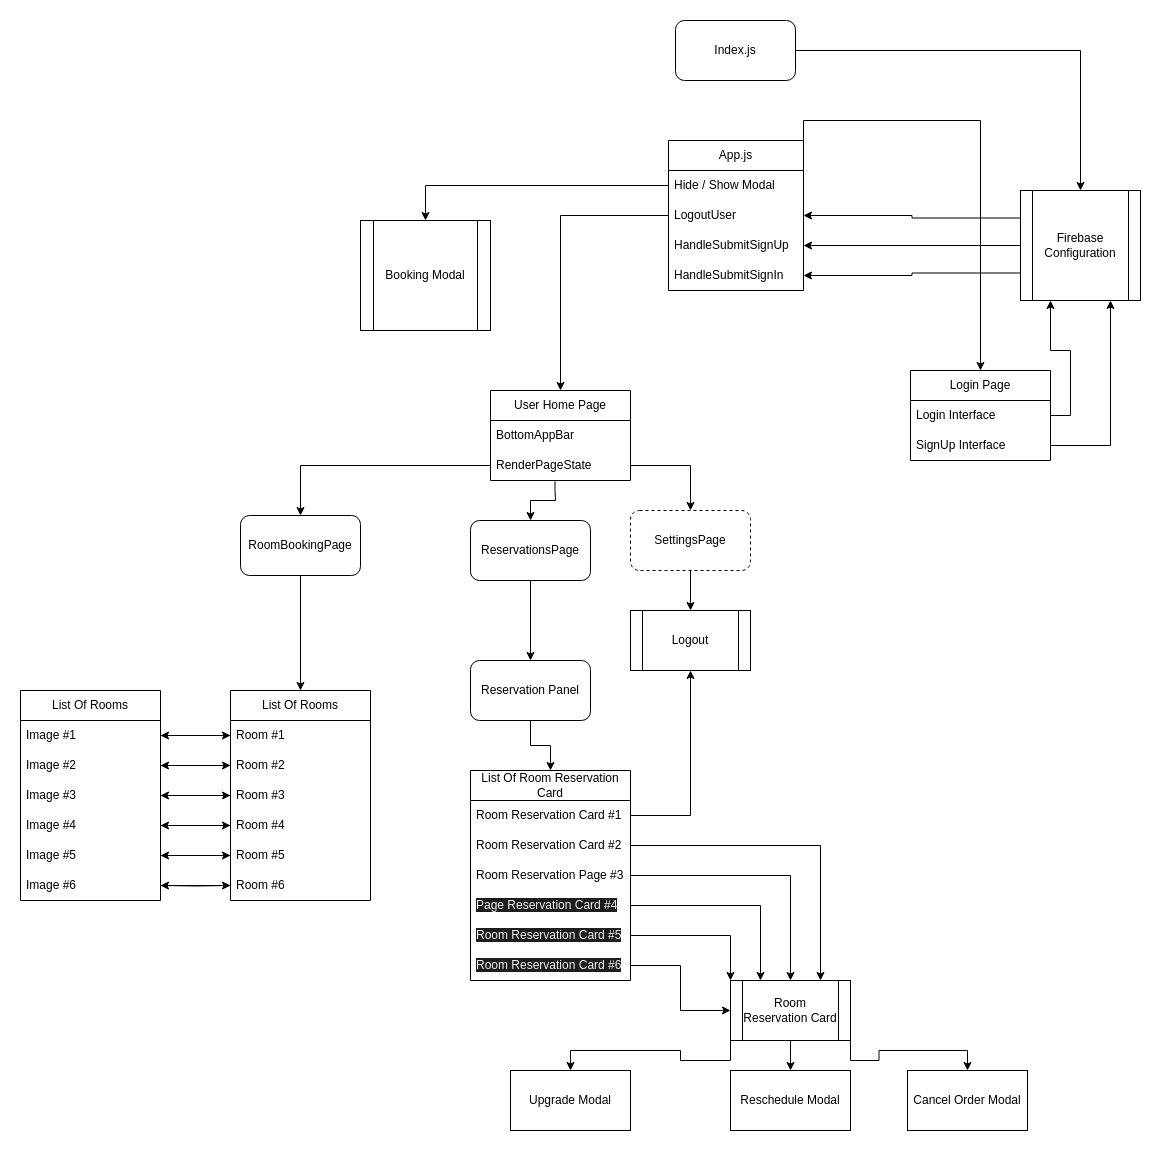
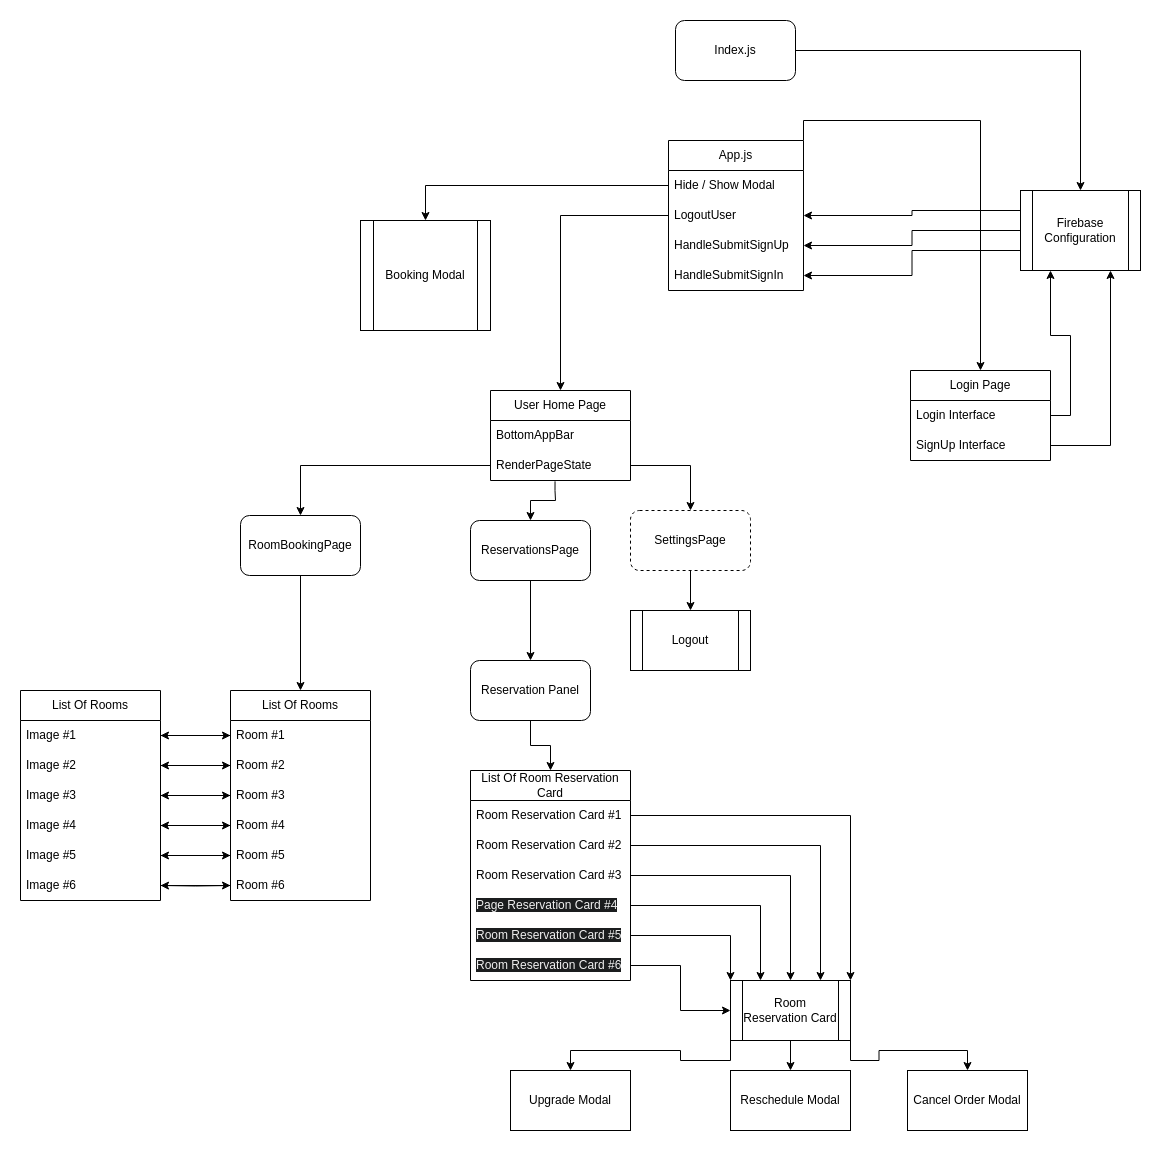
node "Firebase Configuration": size 120x110 -> 120x80
edge "Room Reservation Card #1" -> "Logout": now "Room Reservation Card #1" -> "Room Reservation Card"
node "Room Reservation Page #3": label "Room Reservation Page #3" -> "Room Reservation Card #3"
